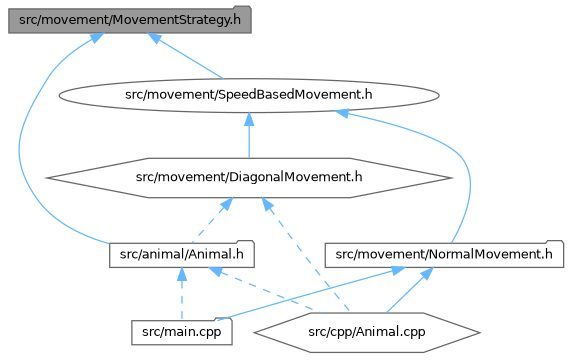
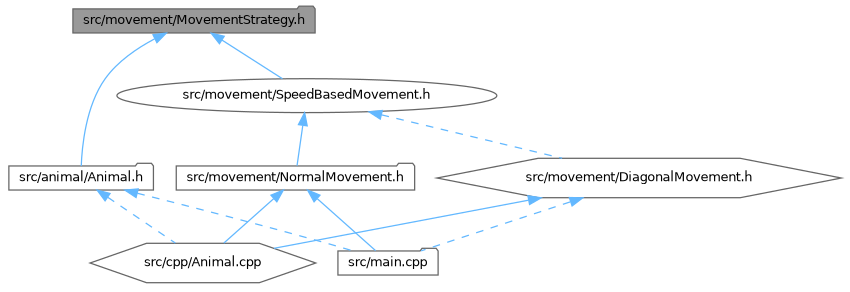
edge "src/movement/DiagonalMovement.h" -> "src/movement/SpeedBasedMovement.h": style solid -> dashed
edge "src/animal/Animal.h" -> "src/movement/DiagonalMovement.h": now "src/main.cpp" -> "src/movement/DiagonalMovement.h"
edge "src/cpp/Animal.cpp" -> "src/movement/DiagonalMovement.h": style dashed -> solid
